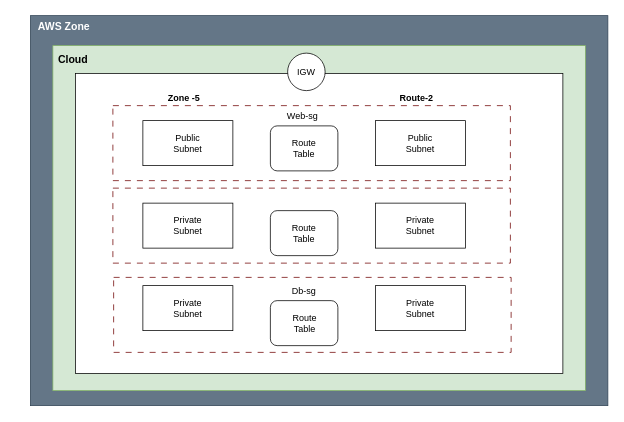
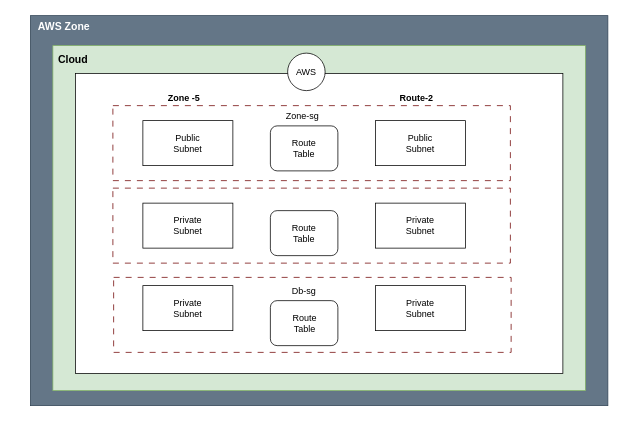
node "IGW": label "IGW" -> "AWS"
node "Web-sg": label "Web-sg" -> "Zone-sg"
